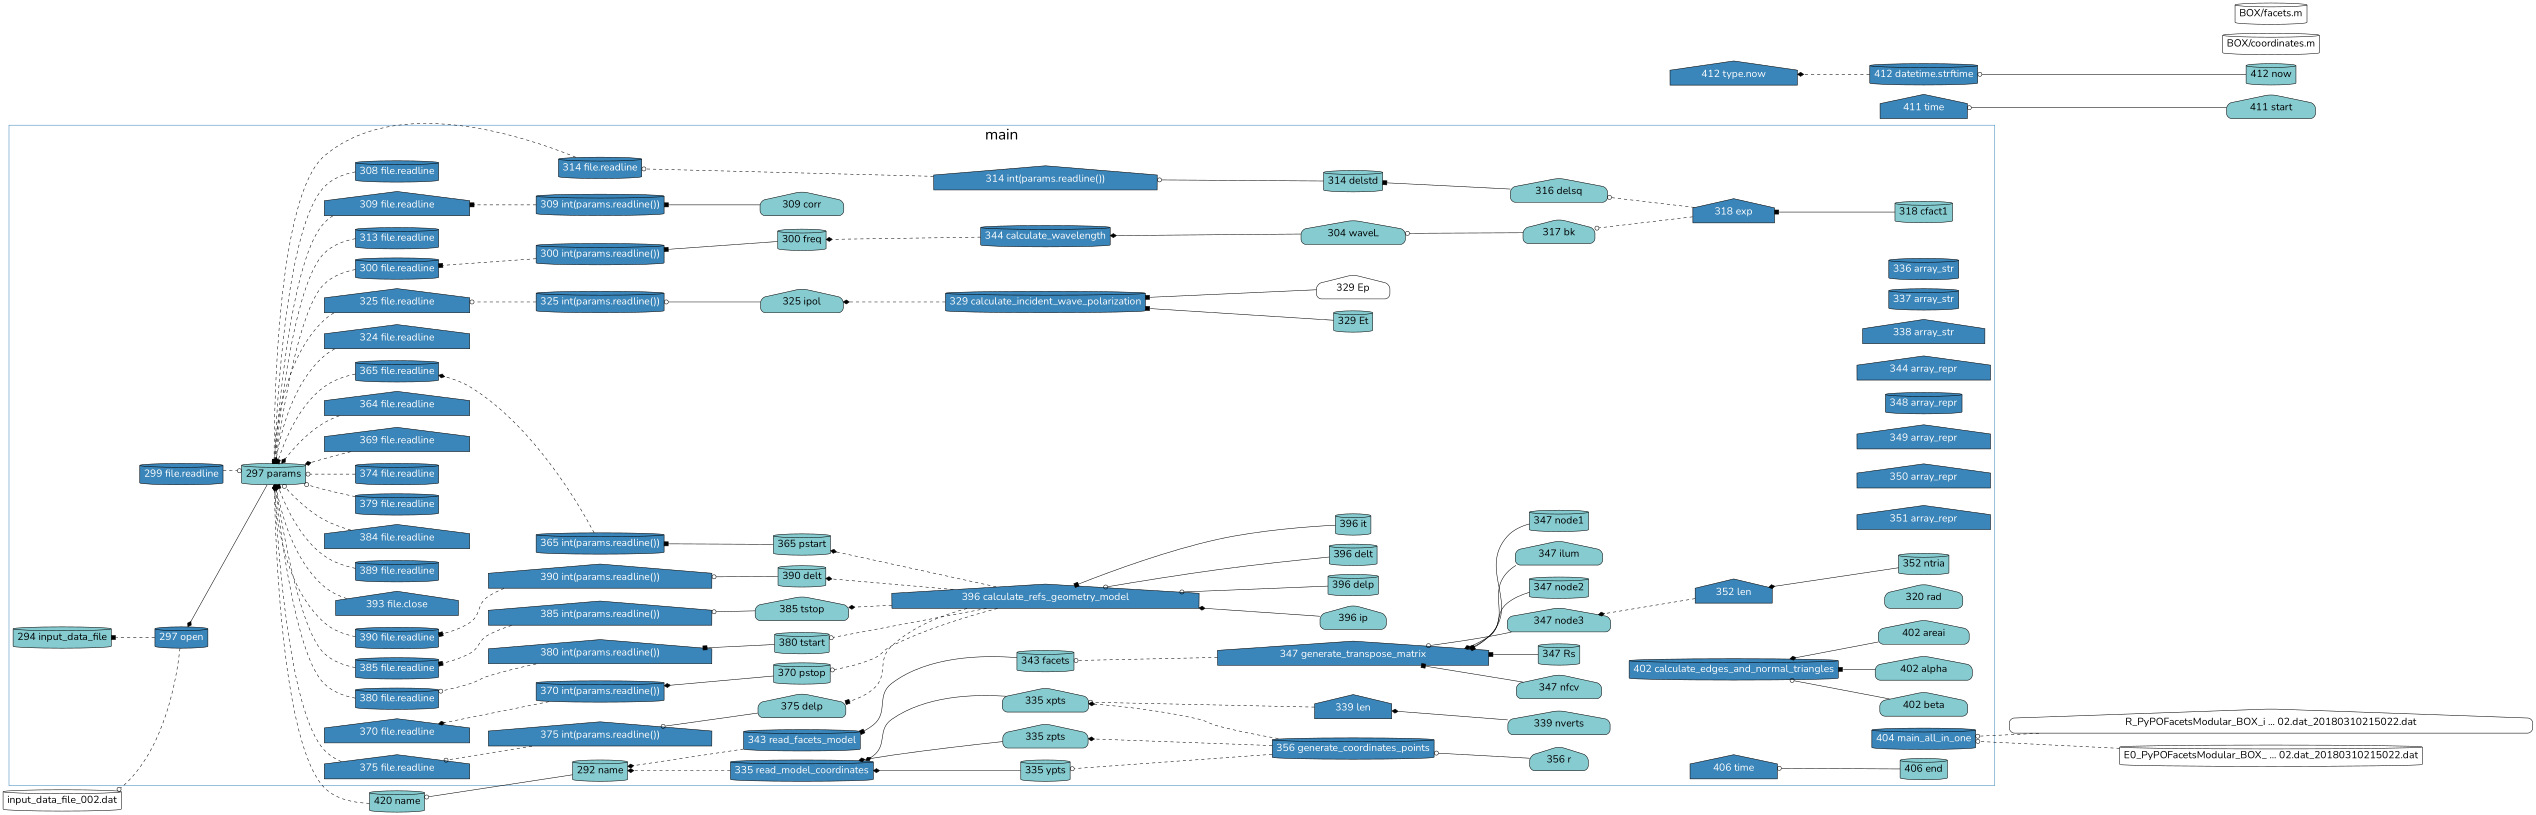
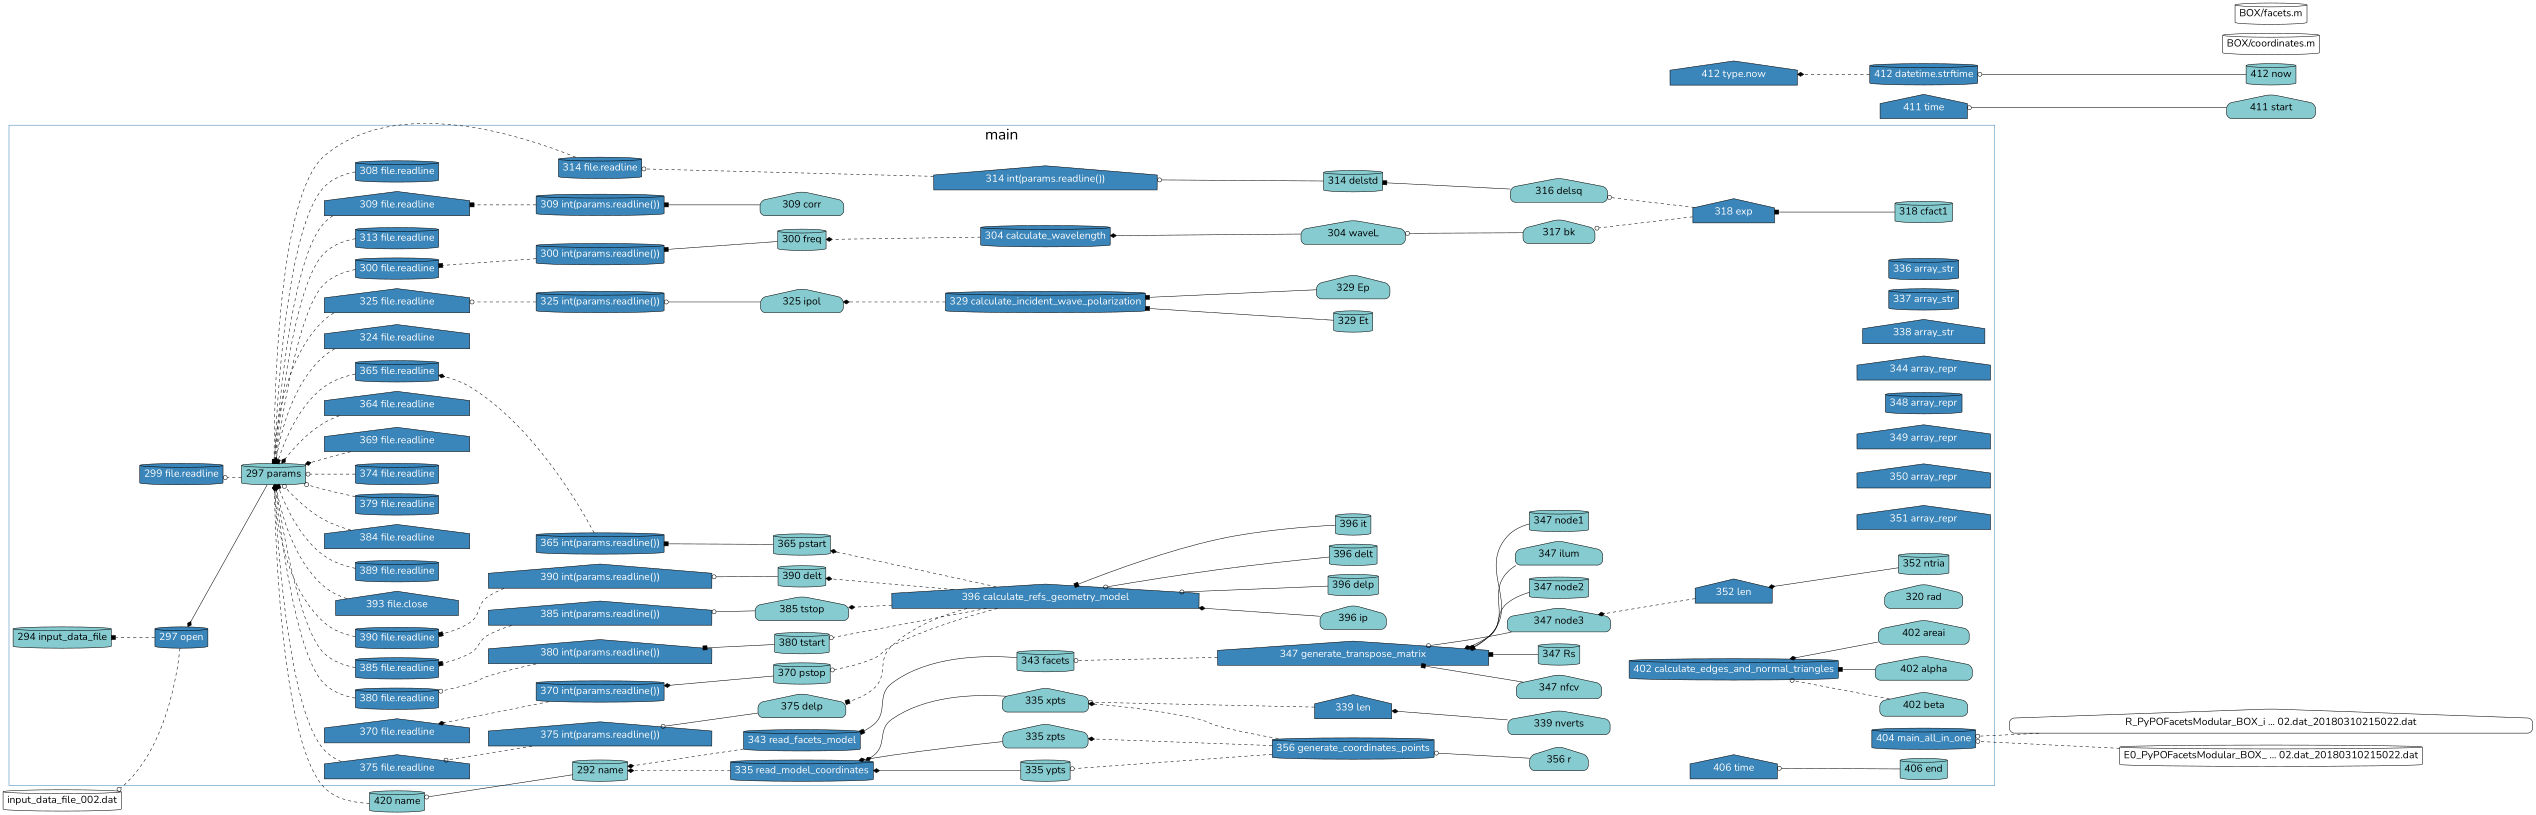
node "344 calculate_wavelength": label "344 calculate_wavelength" -> "304 calculate_wavelength"
node "329 Ep": fillcolor white -> #85cbd0
edge "299 file.readline" -> "297 params": reversed
edge "402 beta" -> "402 calculate_edges_and_normal_triangles": style solid -> dashed
